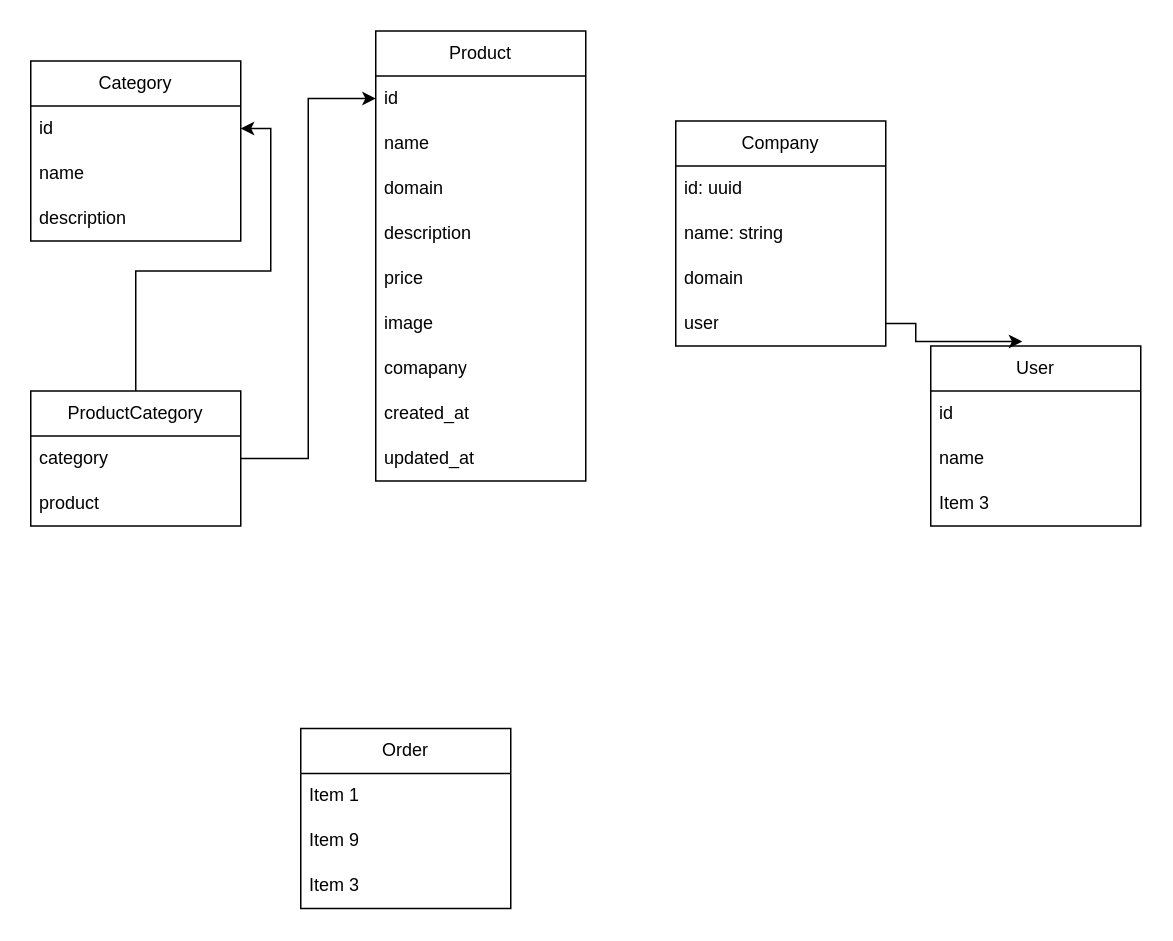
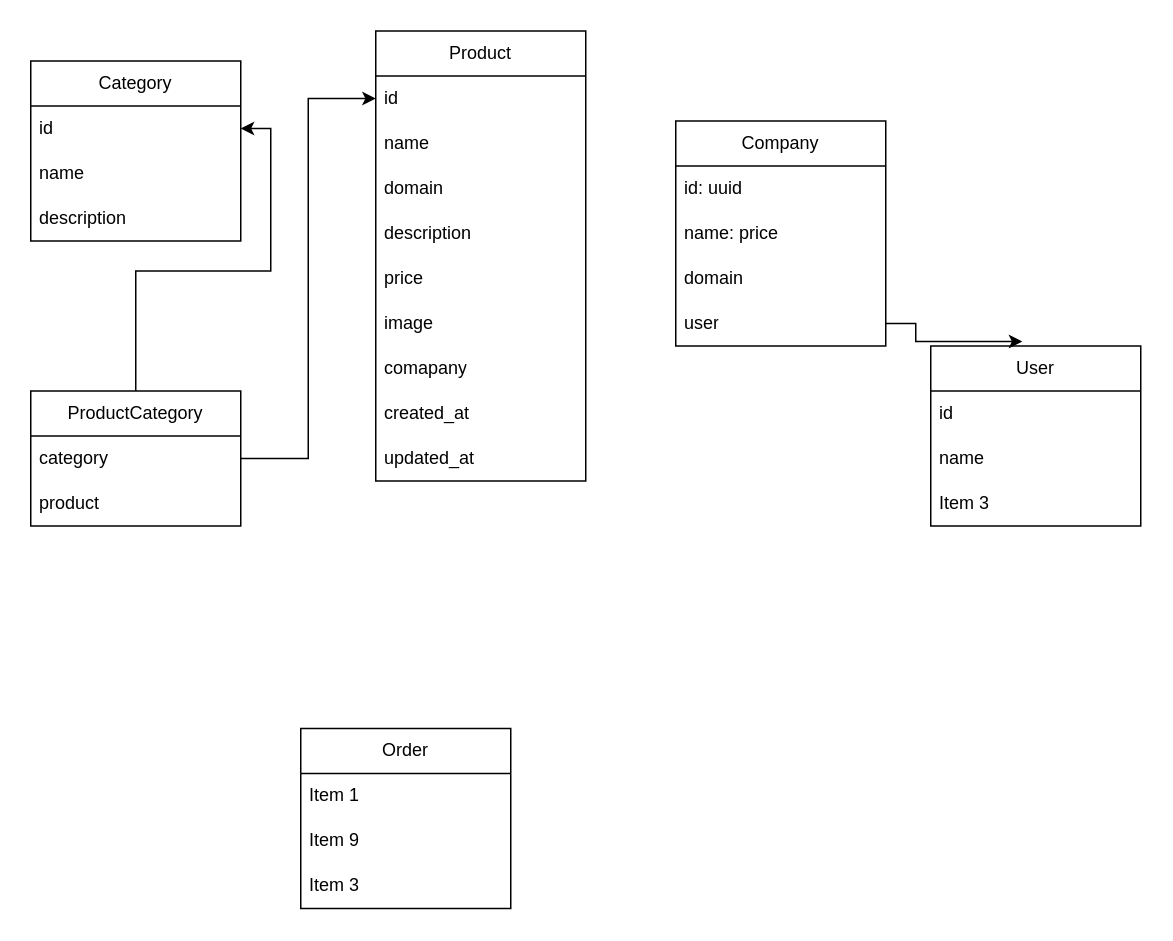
node "name: string": label "name: string" -> "name: price"
